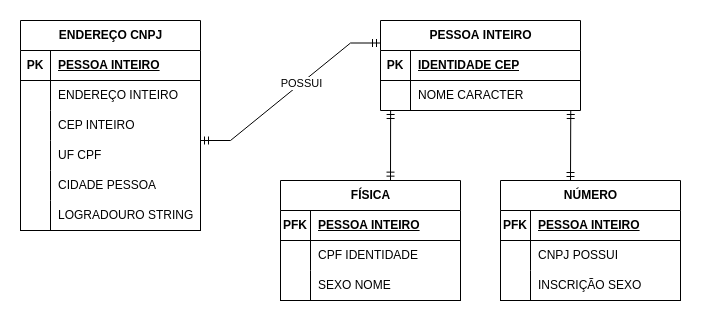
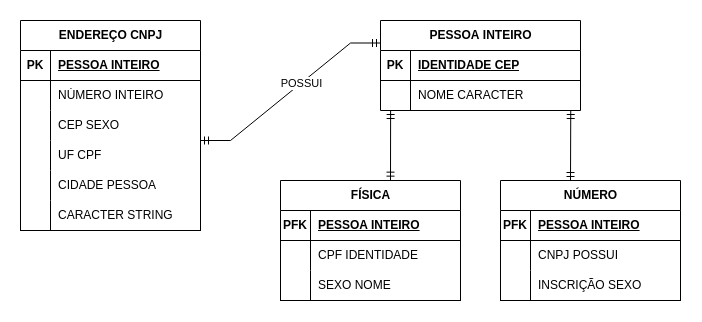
node "ENDEREÇO INTEIRO": label "ENDEREÇO INTEIRO" -> "NÚMERO INTEIRO"
node "CEP INTEIRO": label "CEP INTEIRO" -> "CEP SEXO"
node "LOGRADOURO STRING": label "LOGRADOURO STRING" -> "CARACTER STRING"
